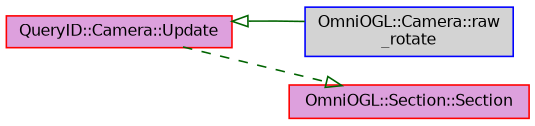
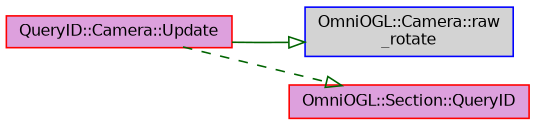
edge "OmniOGL::Camera::raw _rotate" -> "QueryID::Camera::Update": reversed
node "OmniOGL::Section::Section": label "OmniOGL::Section::Section" -> "OmniOGL::Section::QueryID"
